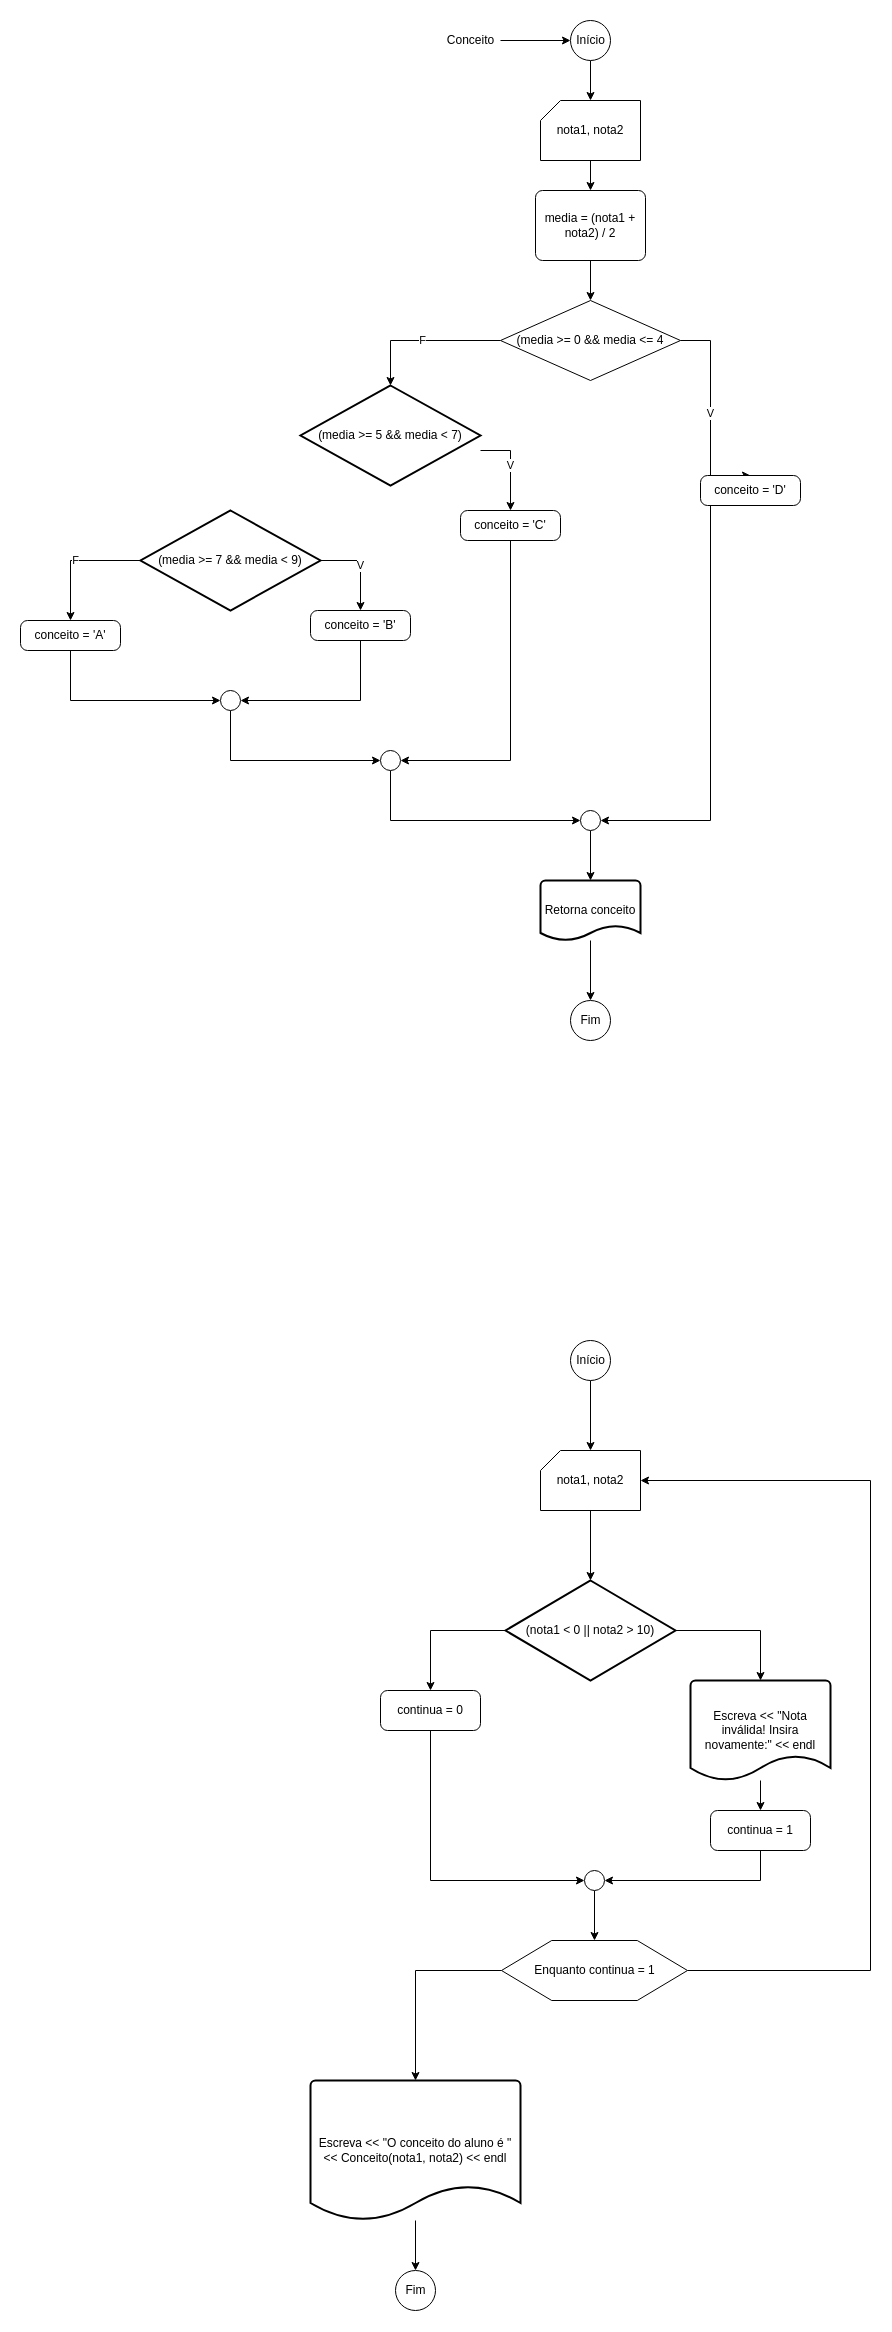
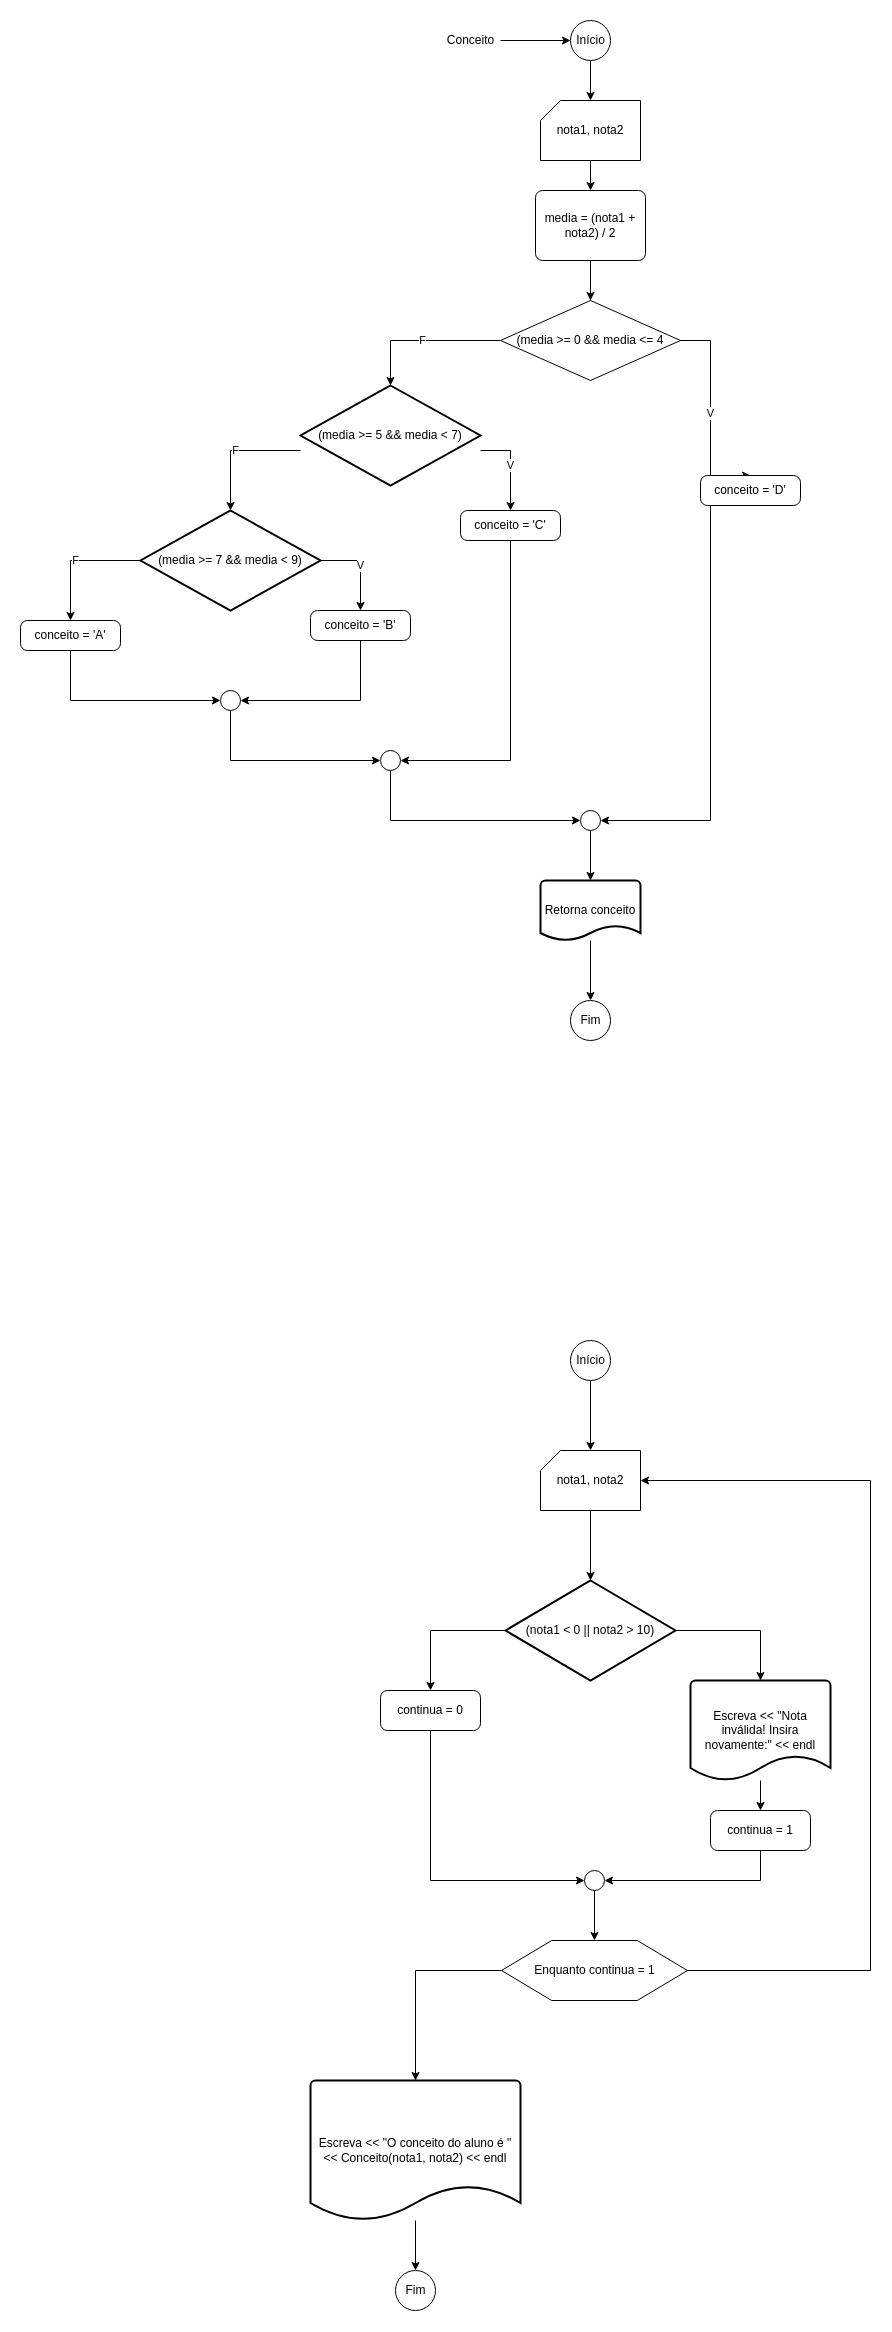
edge "(media >= 5 && media < 7)" -> "(media >= 7 && media < 9)": added, label "F"
